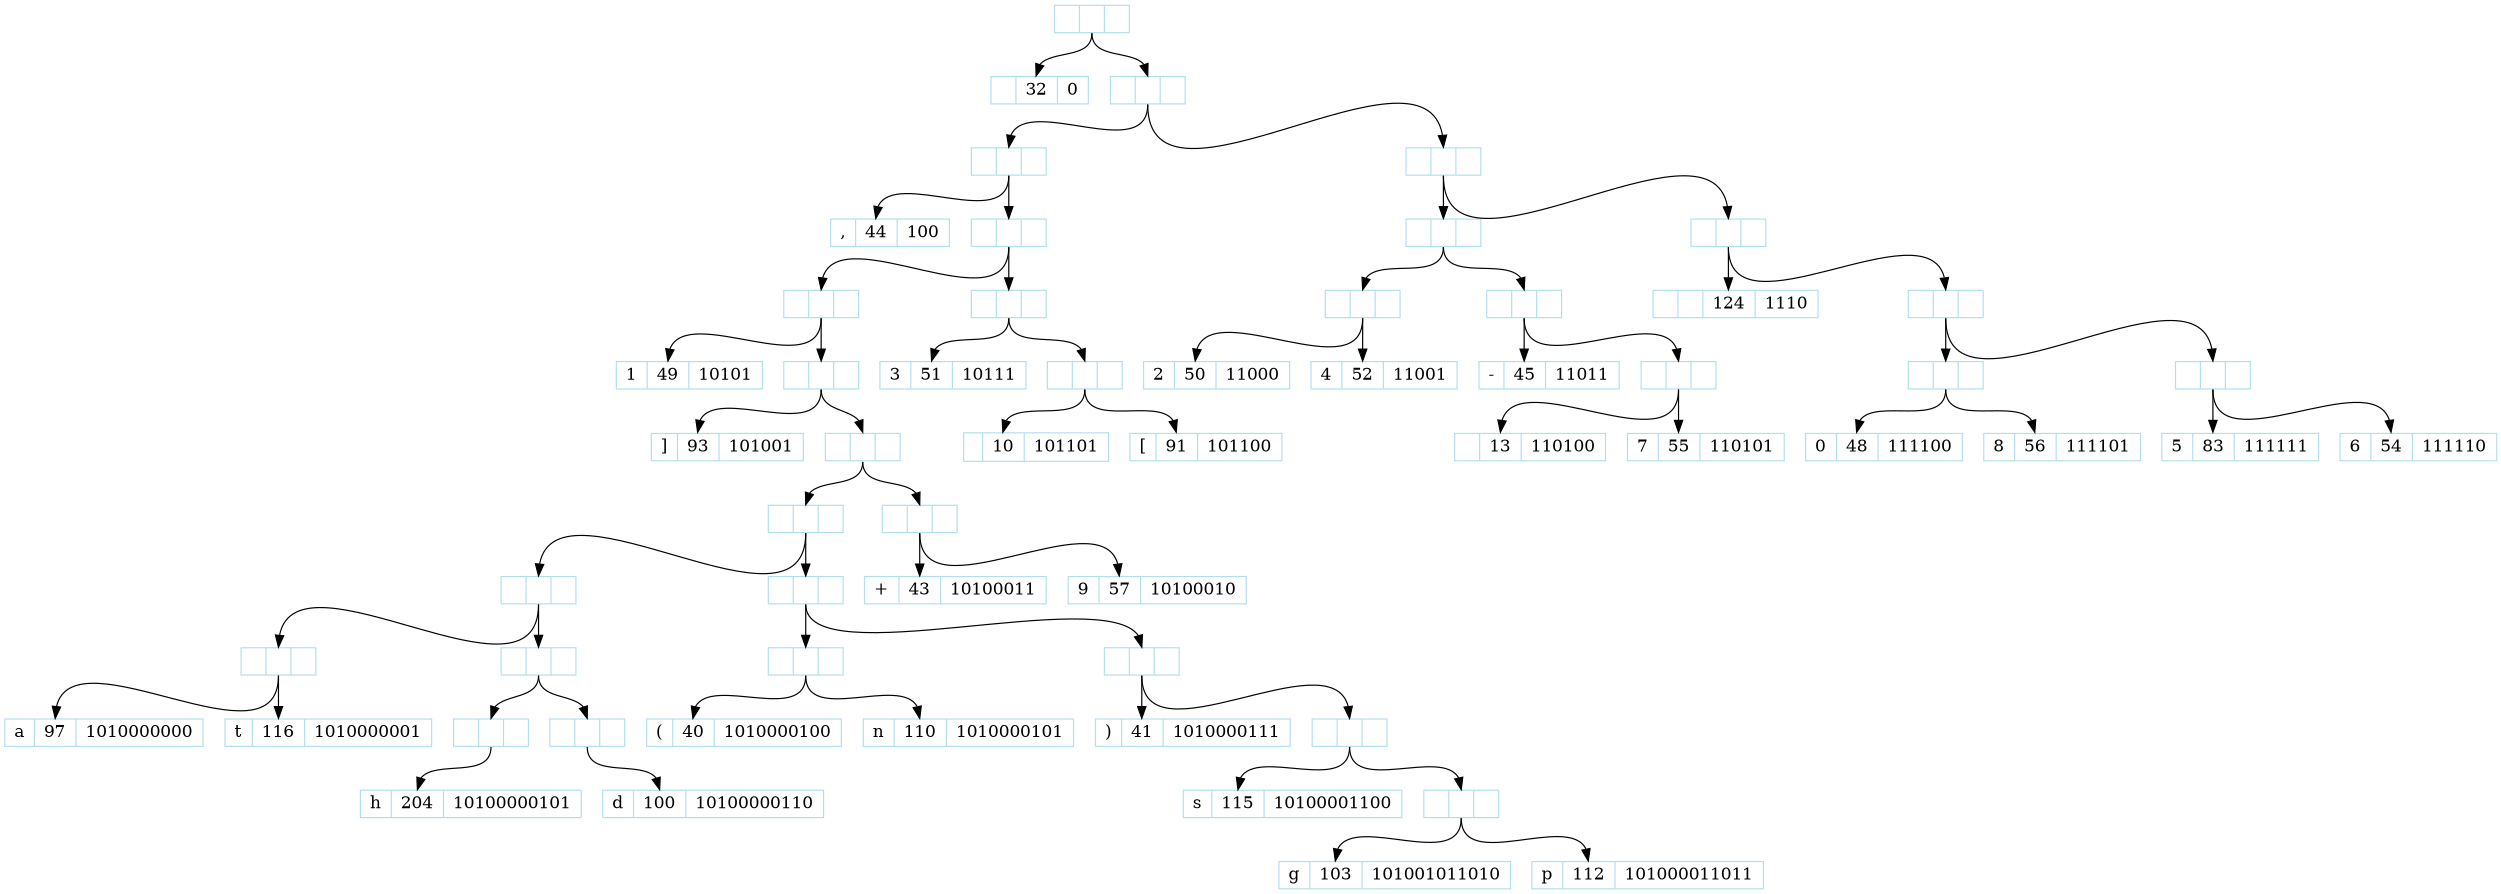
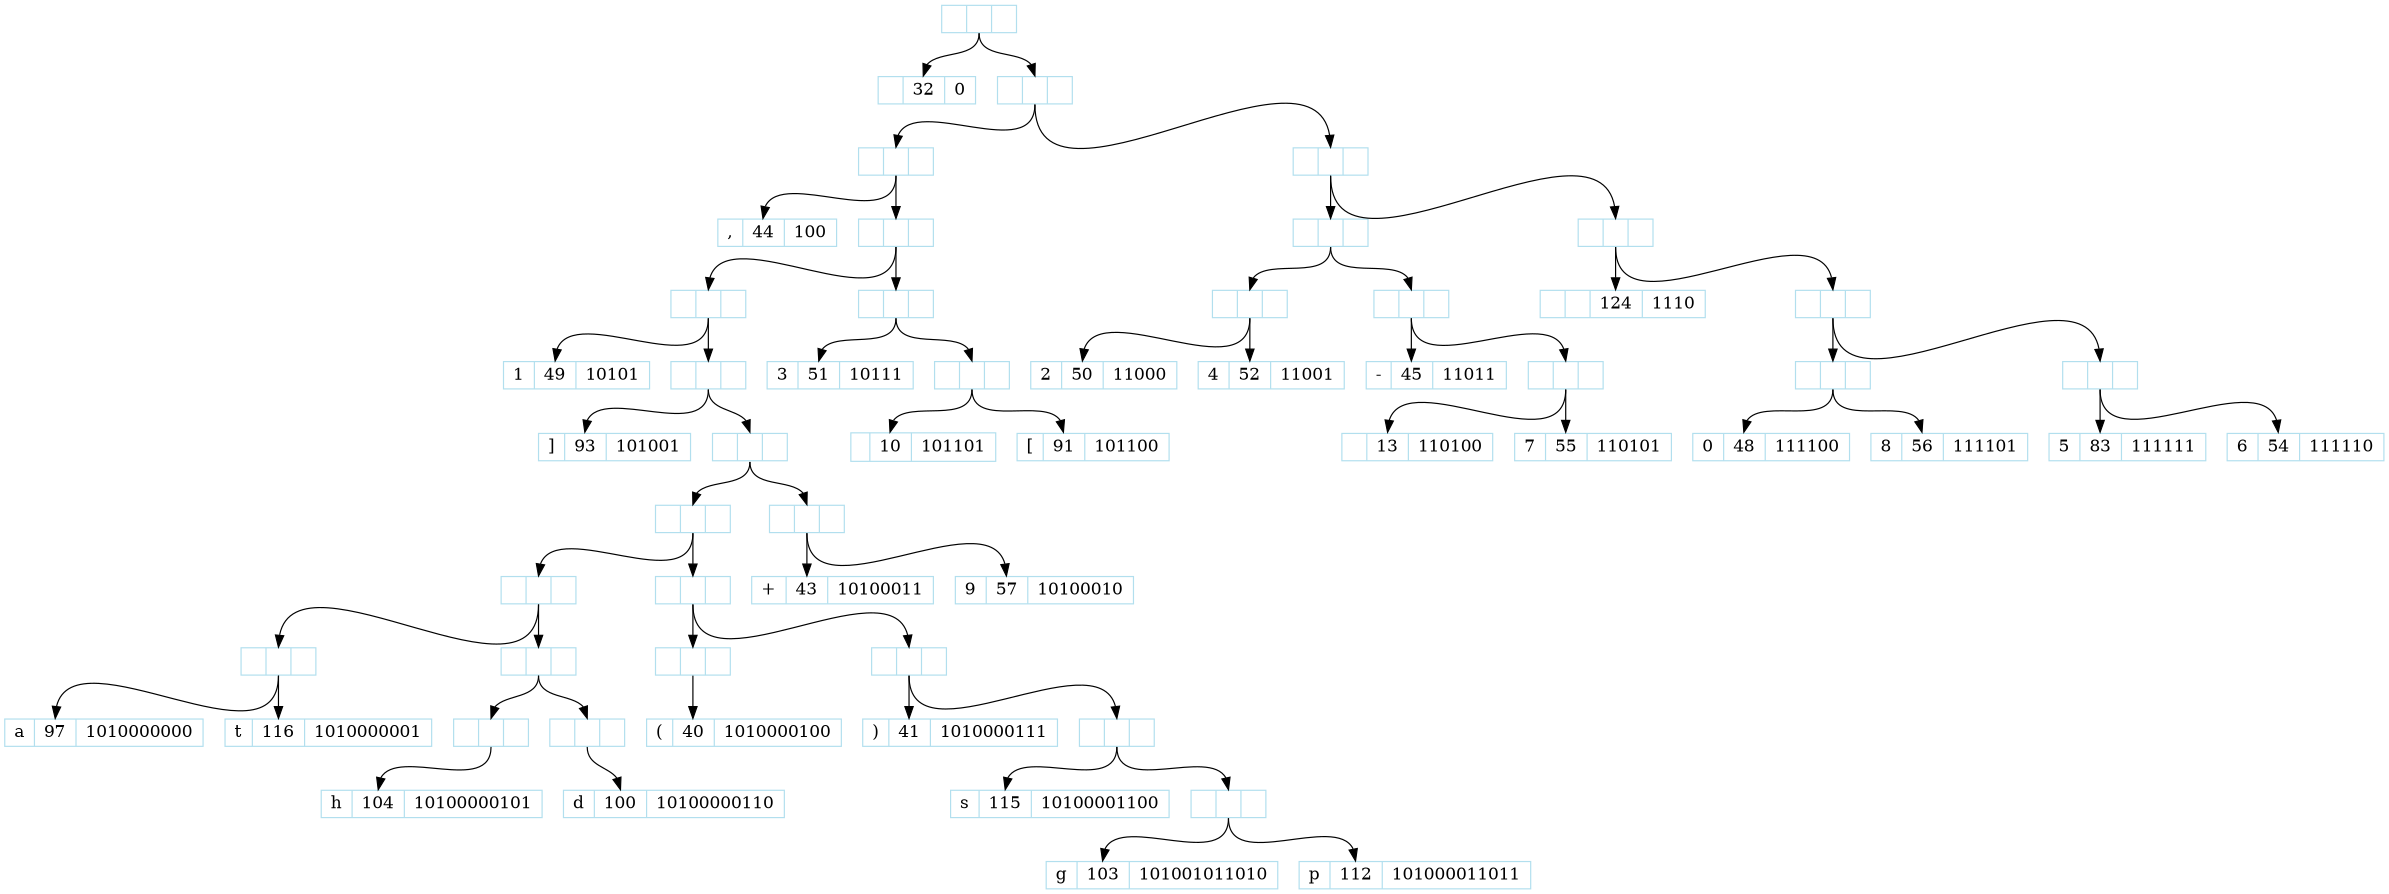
node "n": removed
node "h": text "204" -> "104"
